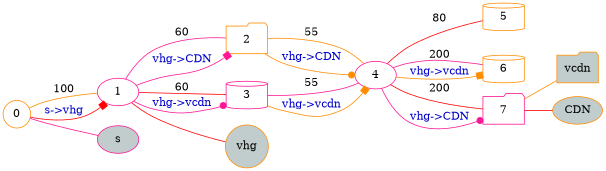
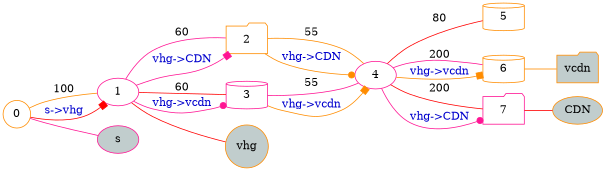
edge "vcdn" -- "7": now "vcdn" -- "6"
